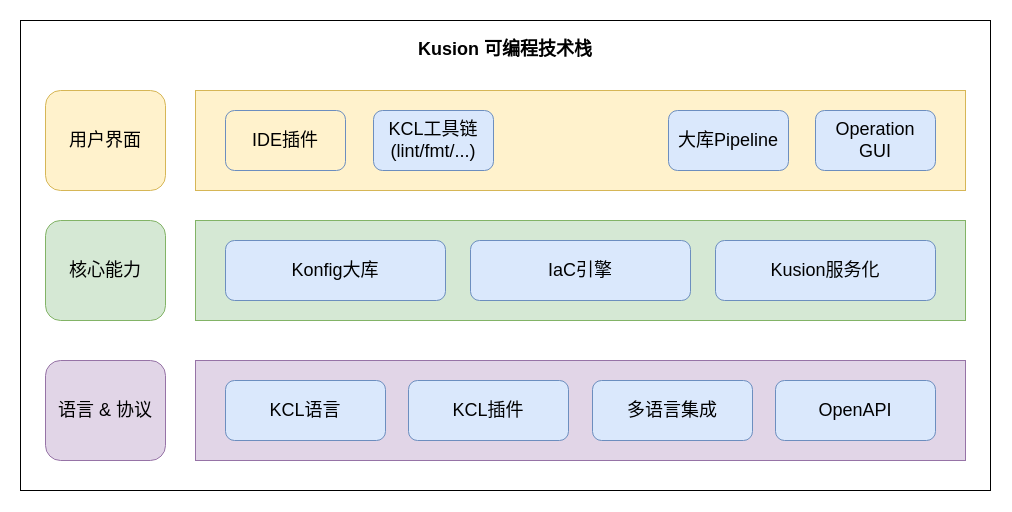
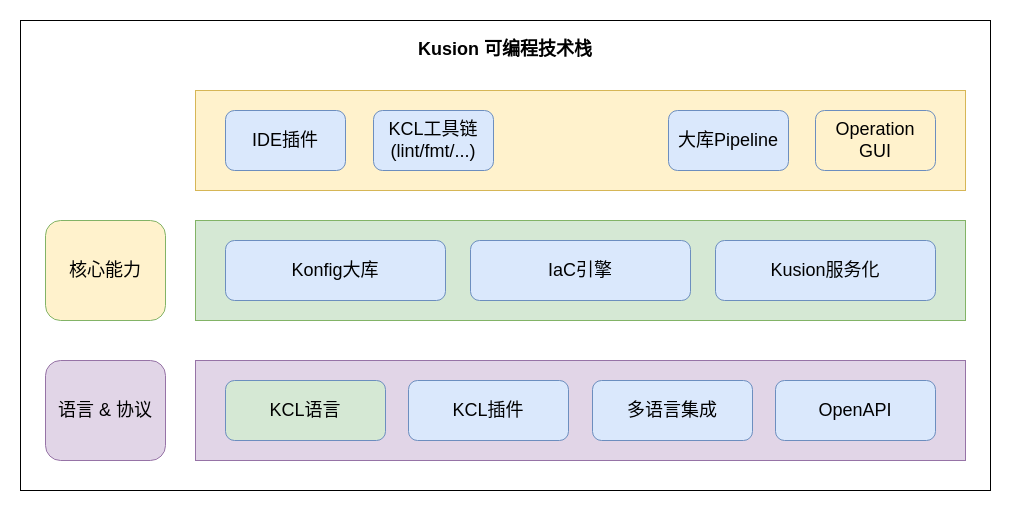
node "用户界面": removed
node "IDE插件": fillcolor #fff2cc -> #dae8fc
node "Operation GUI": fillcolor #dae8fc -> #fff2cc
node "核心能力": fillcolor #d5e8d4 -> #fff2cc
node "KCL语言": fillcolor #dae8fc -> #d5e8d4
